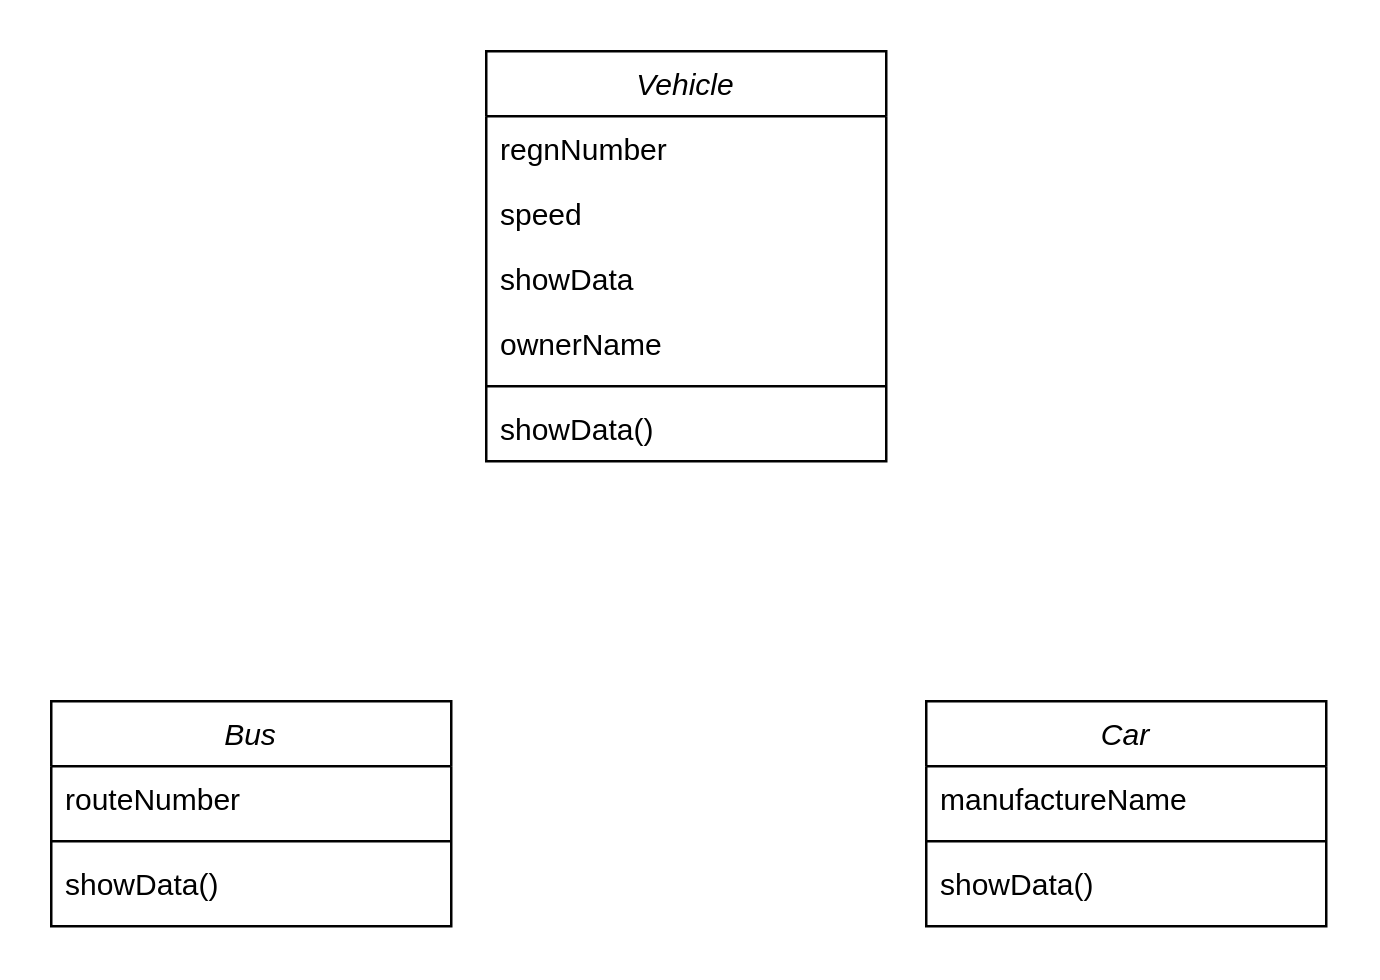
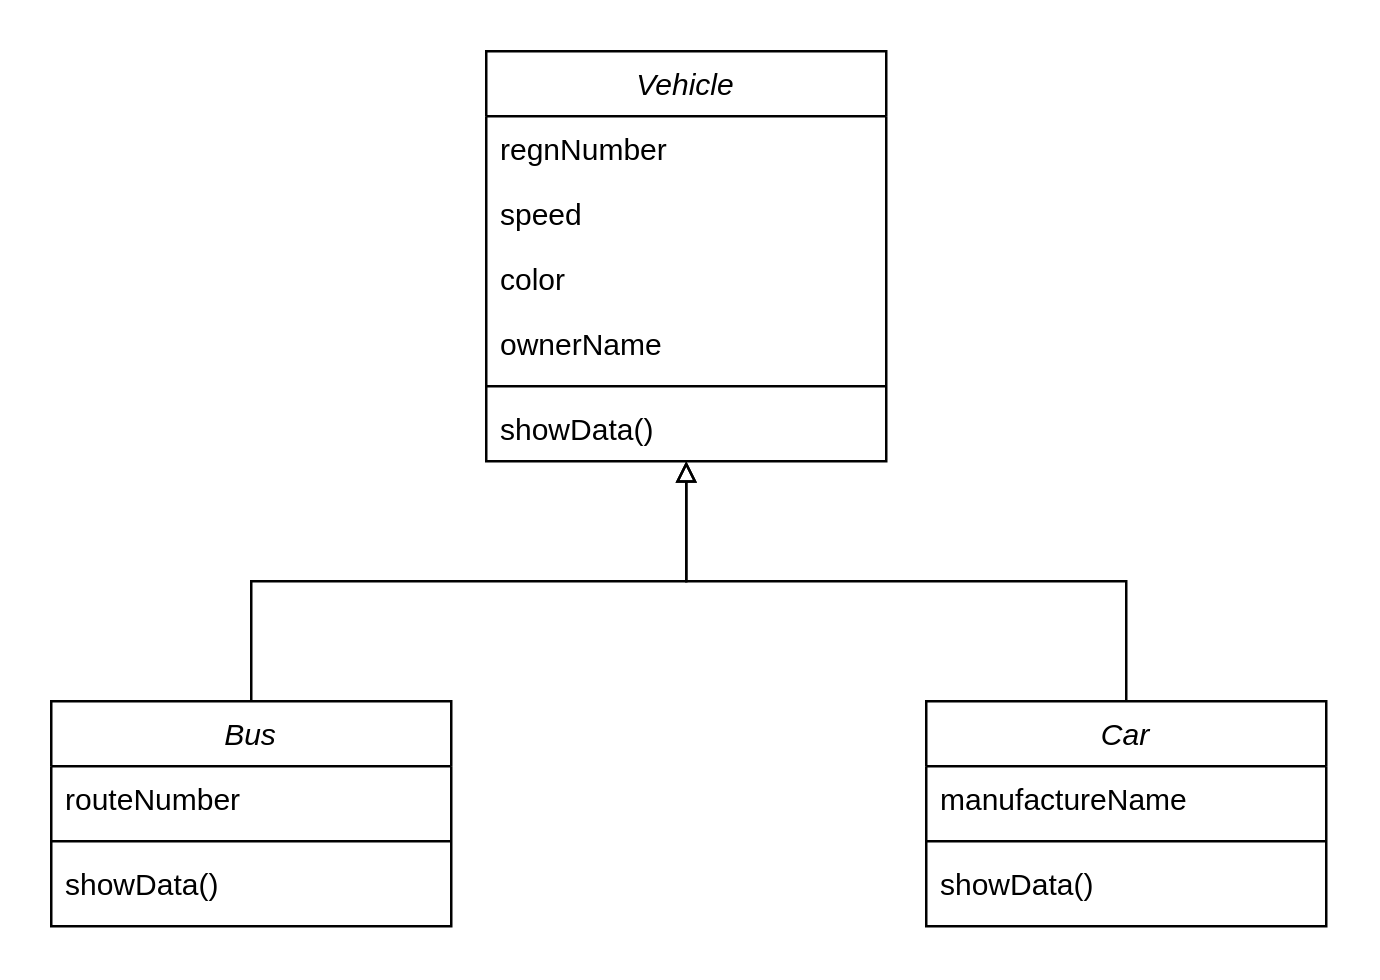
node "showData": label "showData" -> "color"
edge "Bus" -> "Vehicle": added
edge "Car" -> "Vehicle": added
